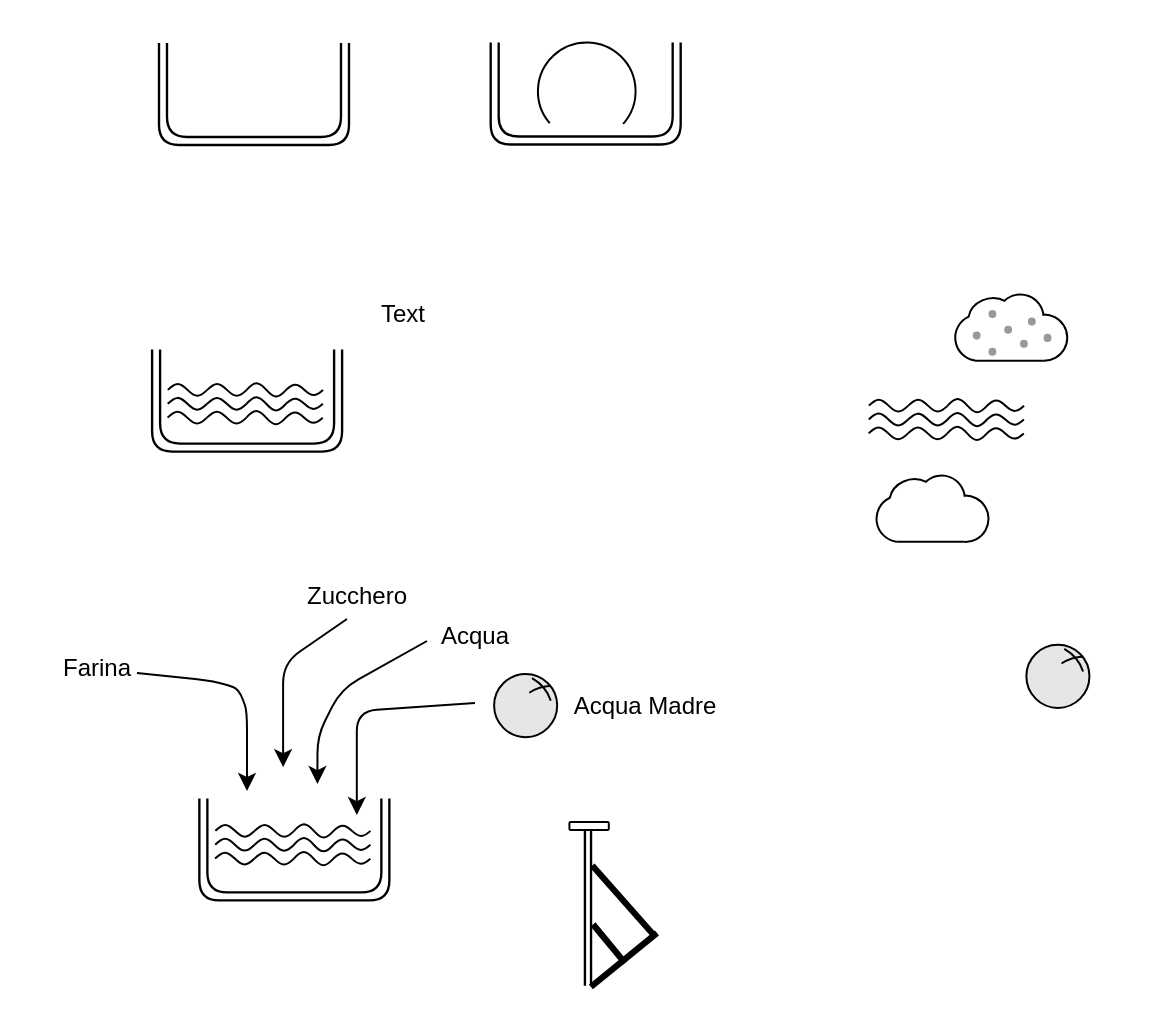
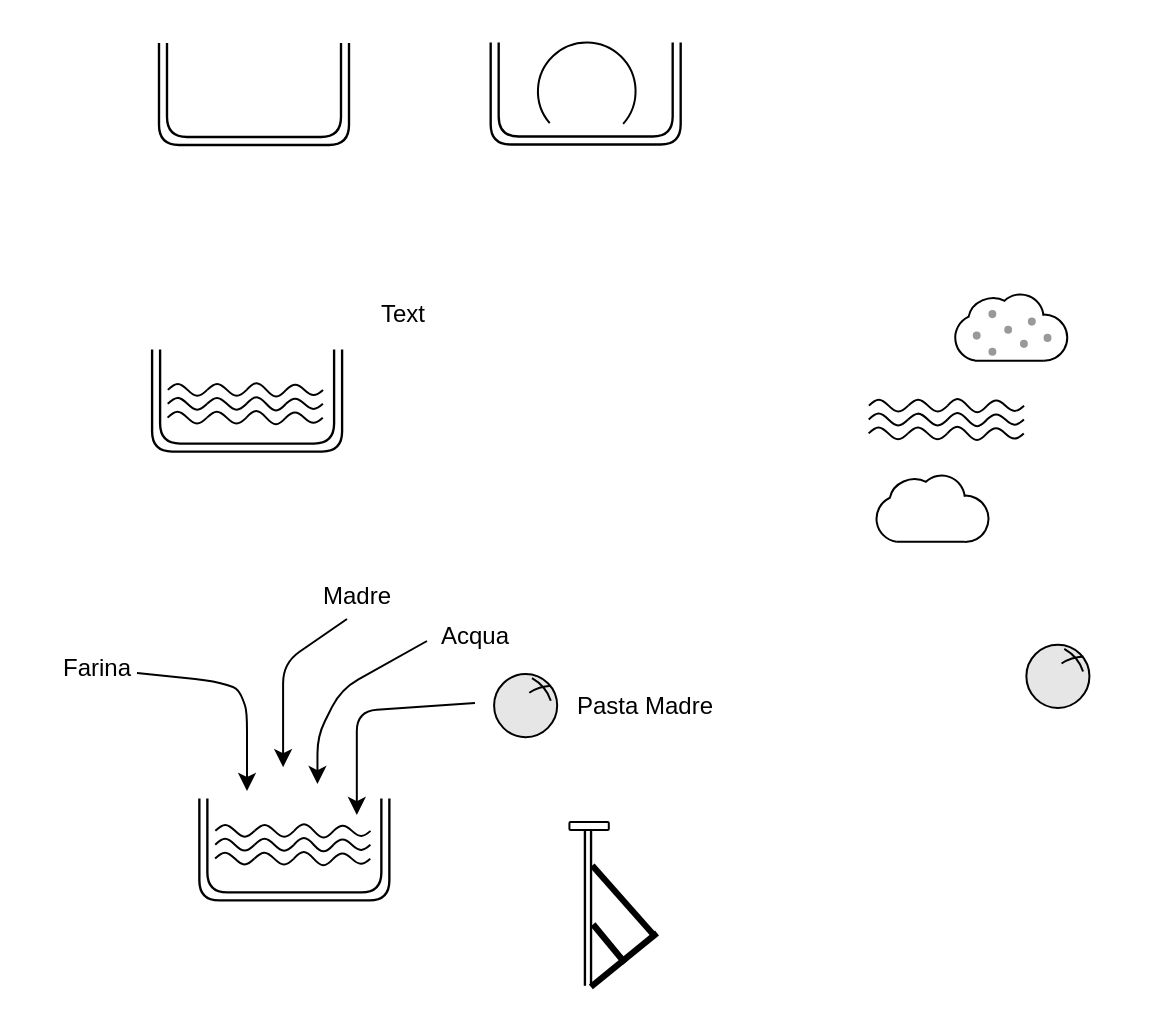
node "Zucchero": label "Zucchero" -> "Madre"
node "Acqua Madre": label "Acqua Madre" -> "Pasta Madre"
